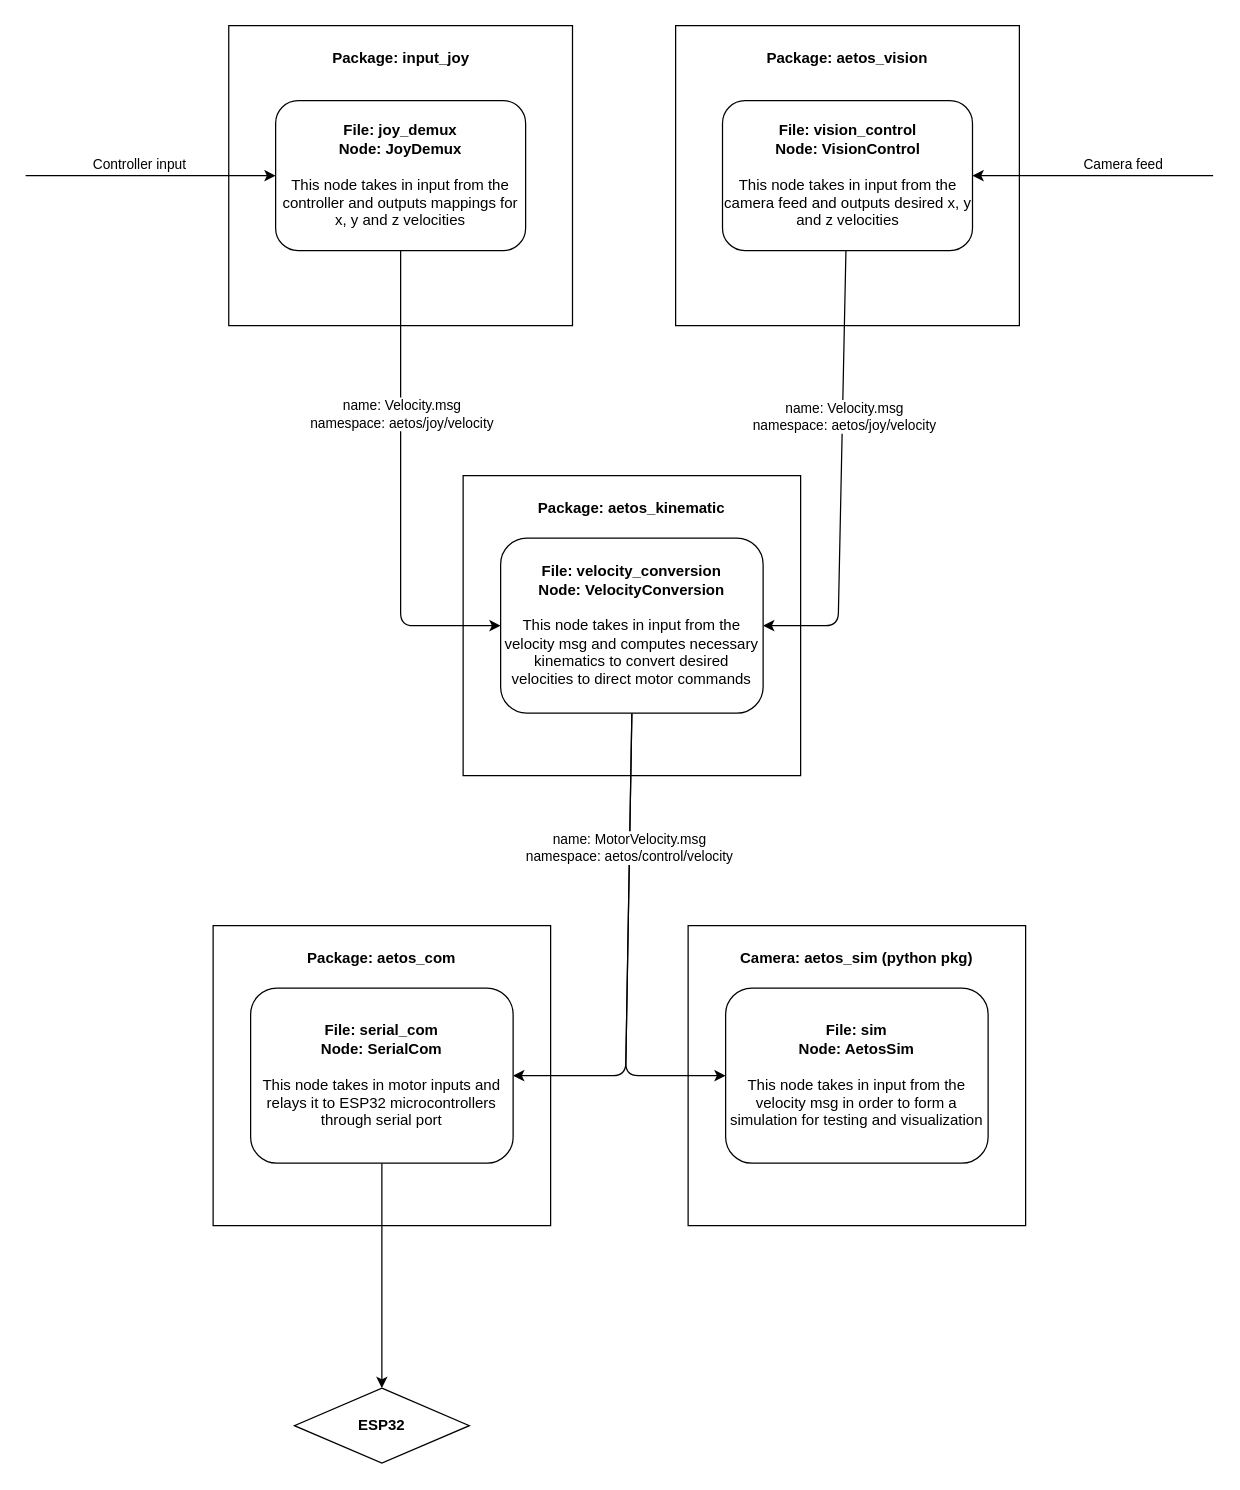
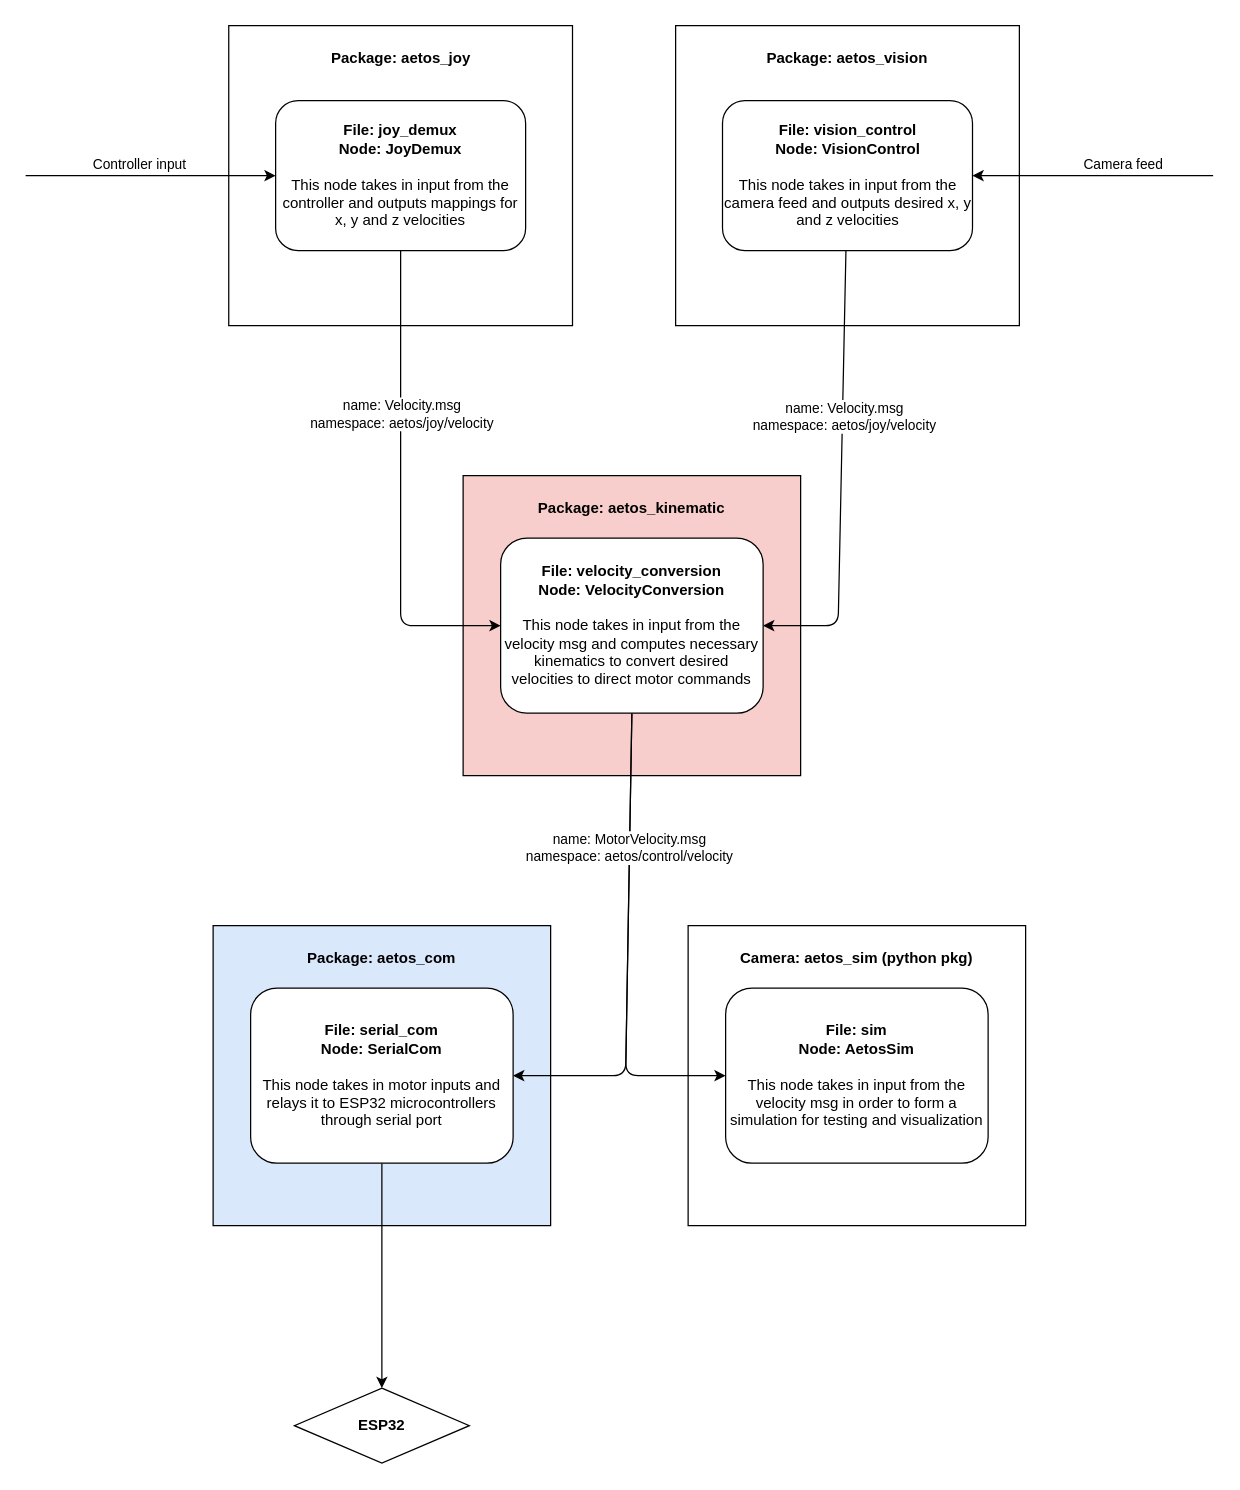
node "Package: input_joy": label "Package: input_joy" -> "Package: aetos_joy"
node "Package: aetos_kinematic": fillcolor #ffffff -> #f8cecc
node "Package: aetos_com": fillcolor #ffffff -> #dae8fc
